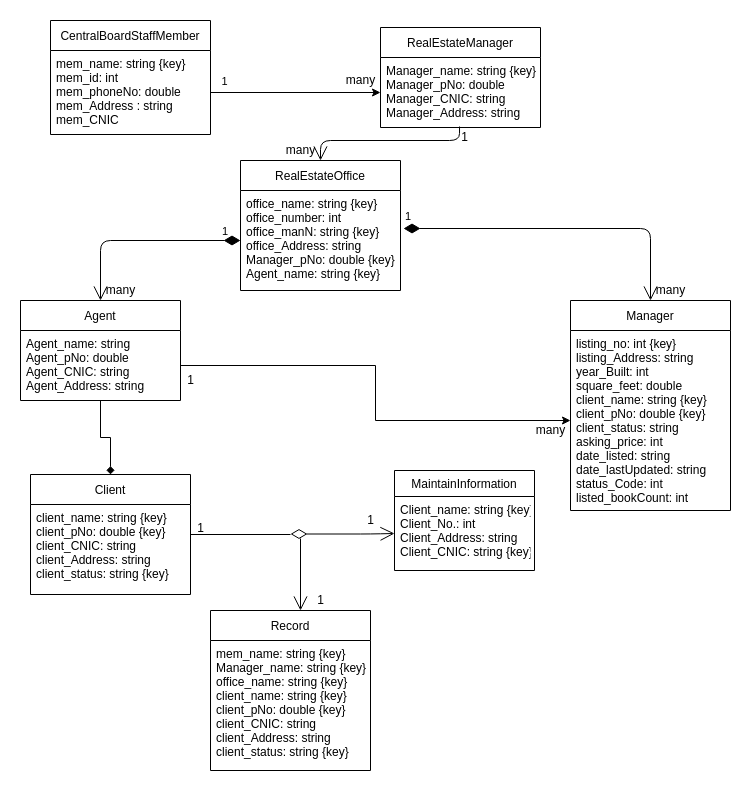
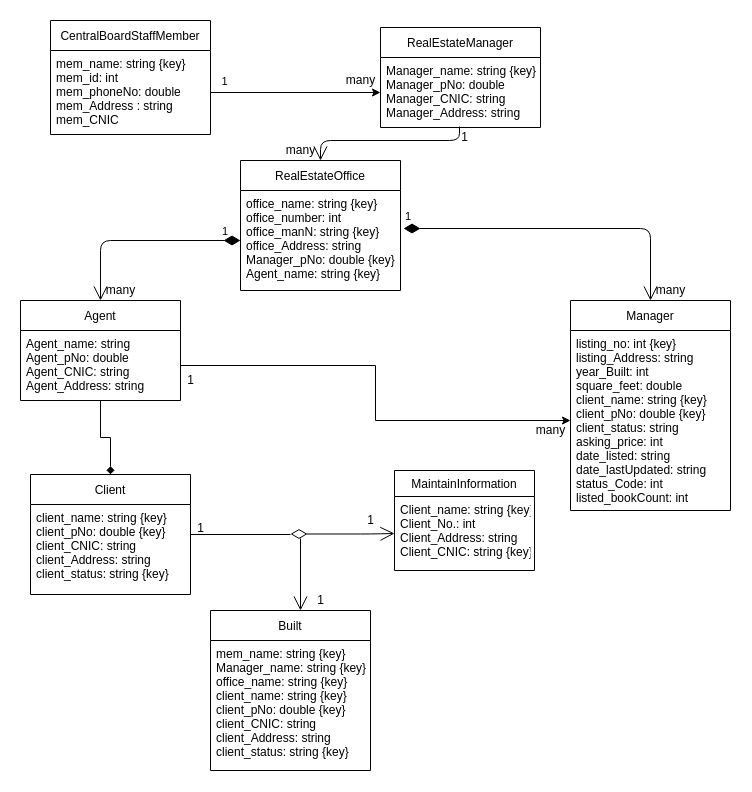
node "Record": label "Record" -> "Built"
